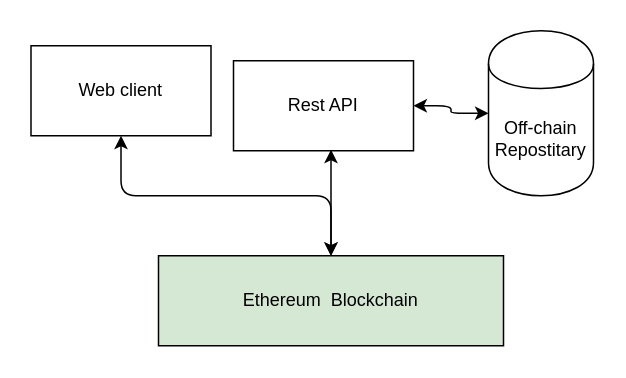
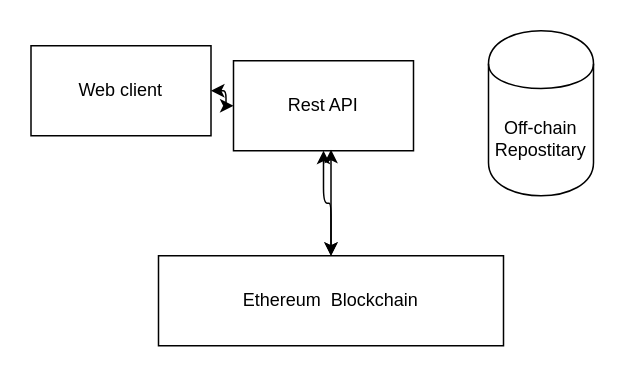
edge "Rest API" -- "Off-chain Repostitary": now "Rest API" -- "Ethereum Blockchain"
edge "Web client" -- "Ethereum Blockchain": now "Web client" -- "Rest API"
node "Ethereum Blockchain": fillcolor #d5e8d4 -> #ffffff
